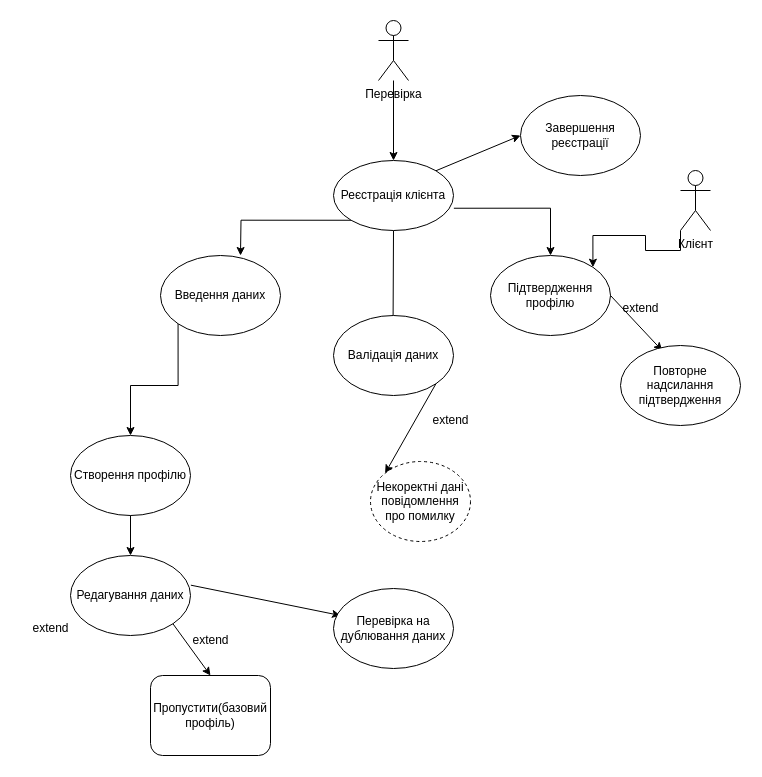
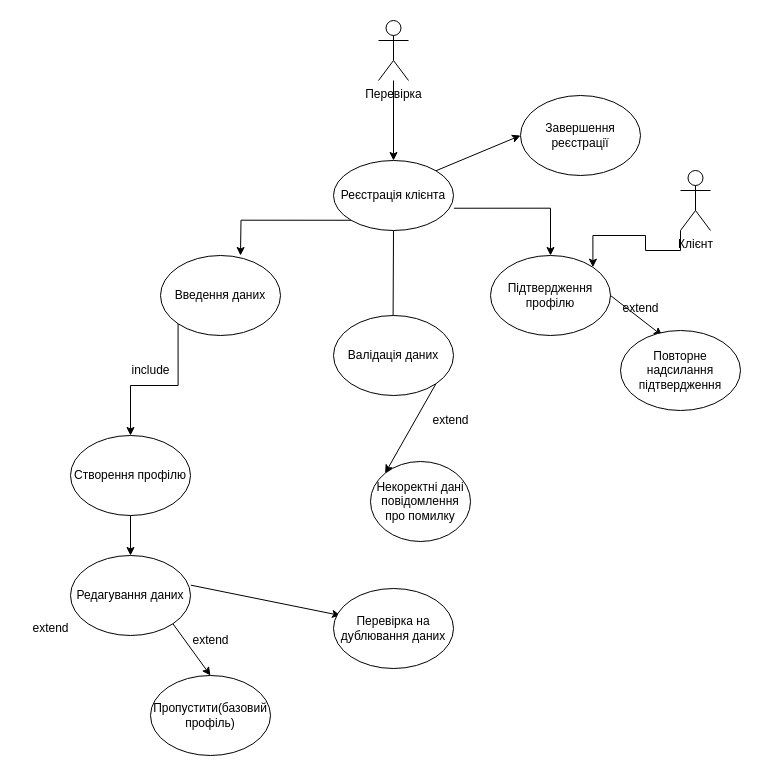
node "include": added
node "Повторне надсилання підтвердження": moved (681, 386) -> (681, 371)
node "Некоректні дані повідомлення про помилку": style dashed -> solid
node "Пропустити(базовий профіль)": shape rounded rectangle -> ellipse
